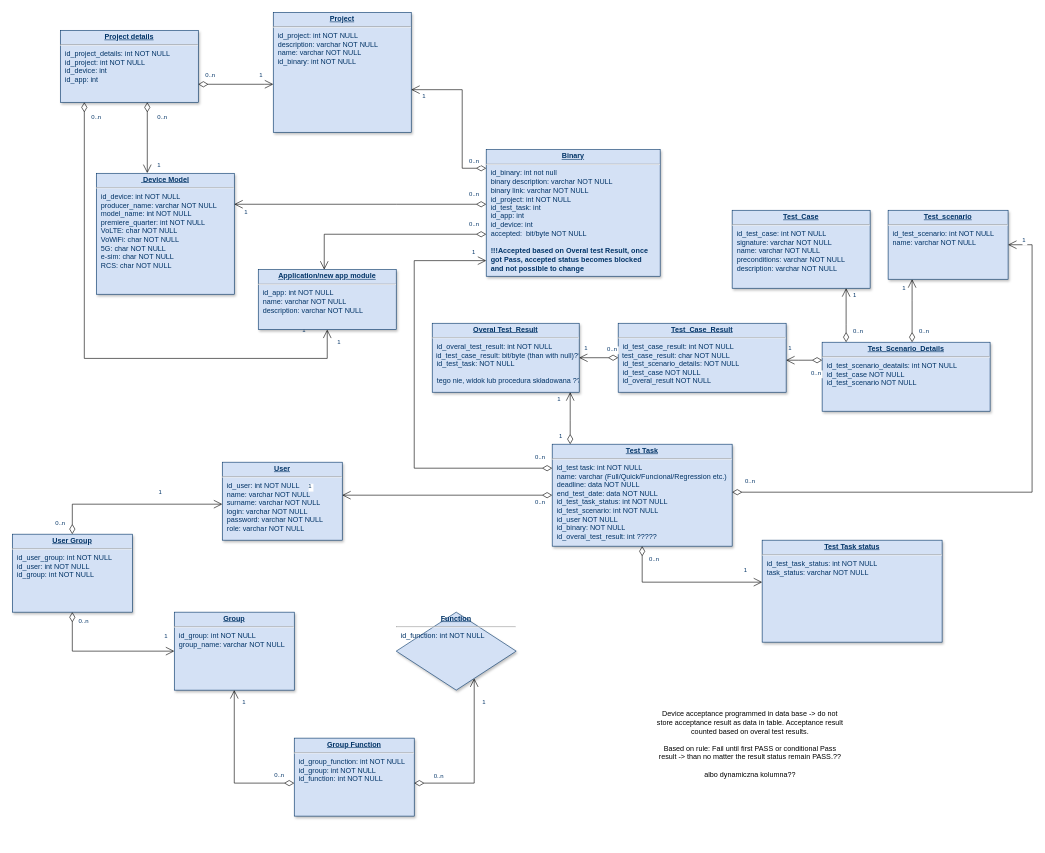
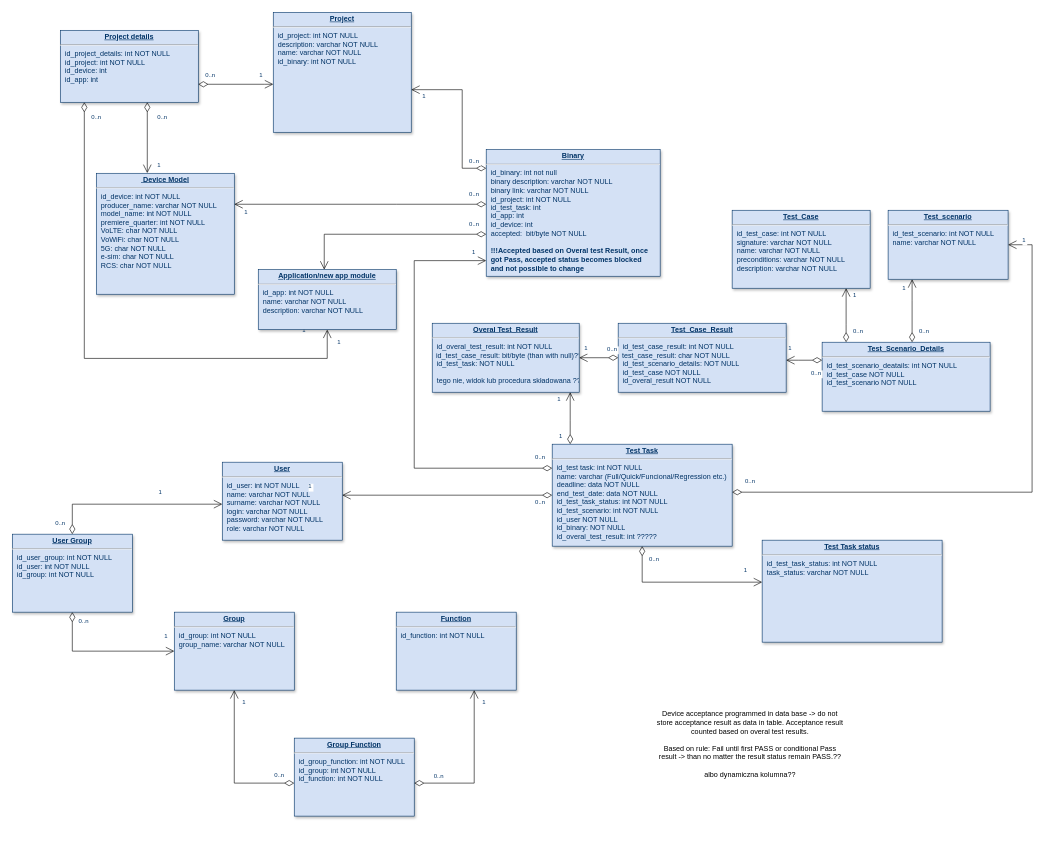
node "Function id_function: int NOT NULL": shape diamond -> rectangle
